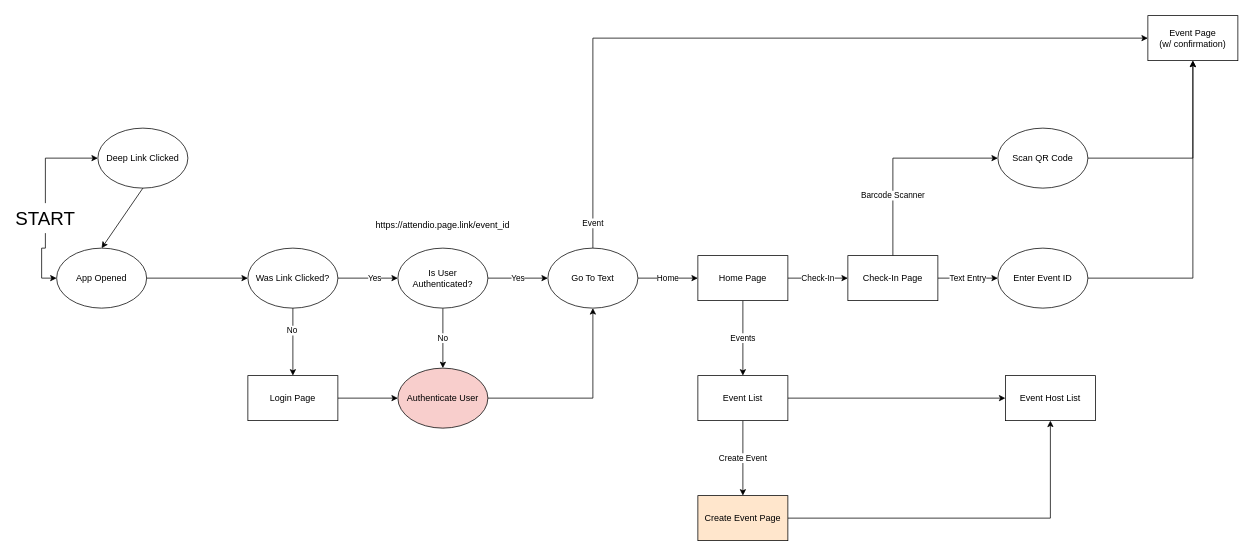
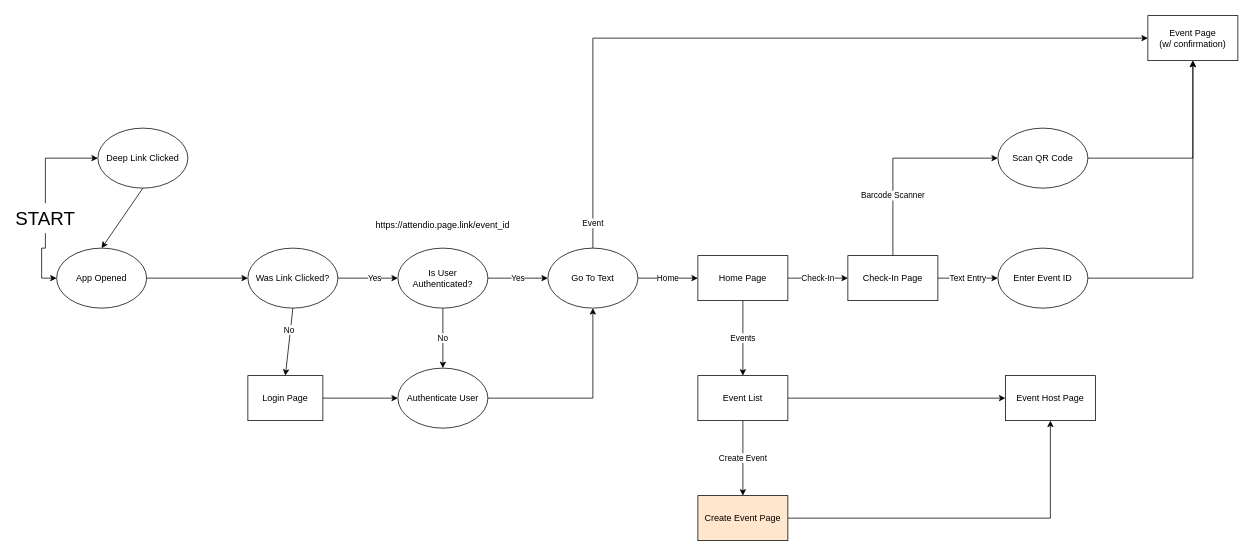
node "Login Page": size 90x45 -> 75x45
node "Authenticate User": fillcolor #f8cecc -> #ffffff
node "Event Host List": label "Event Host List" -> "Event Host Page"
